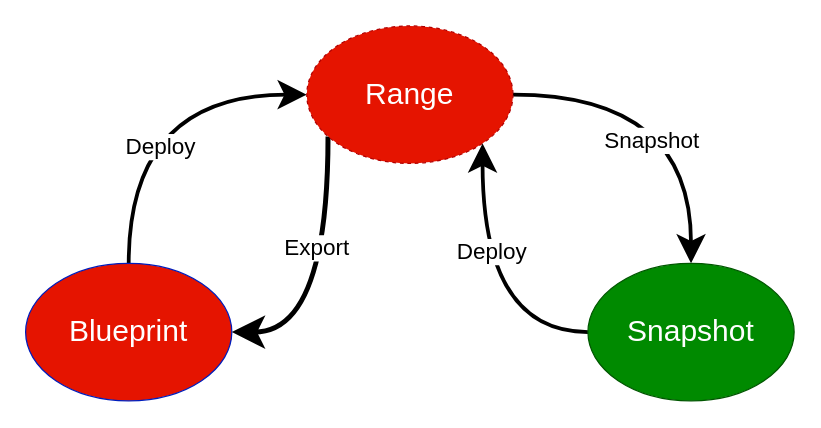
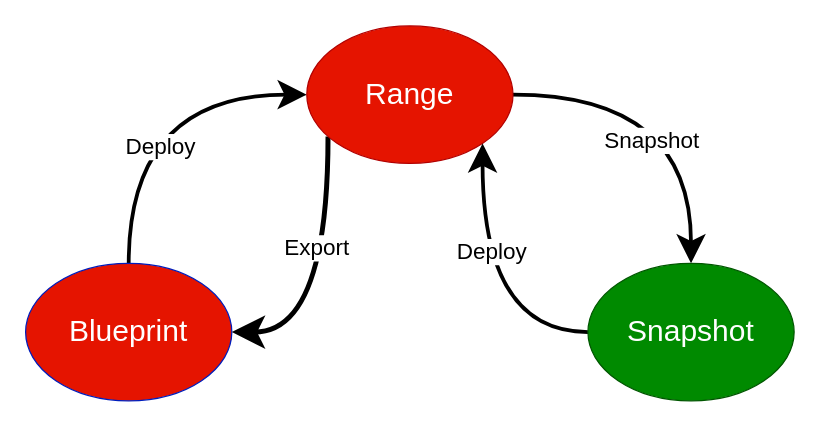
node "Range": style dashed -> solid
